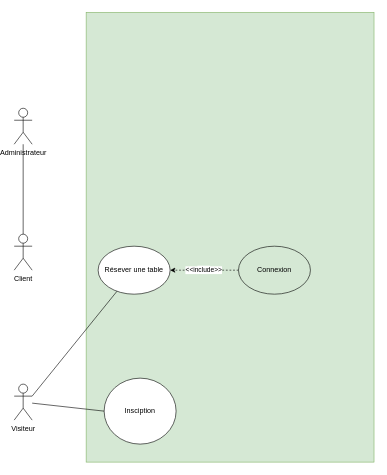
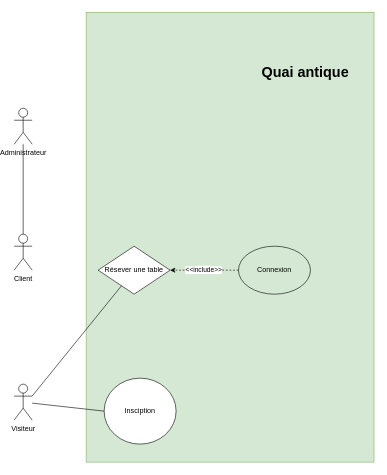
node "Quai antique": added
node "Résever une table": shape ellipse -> diamond
